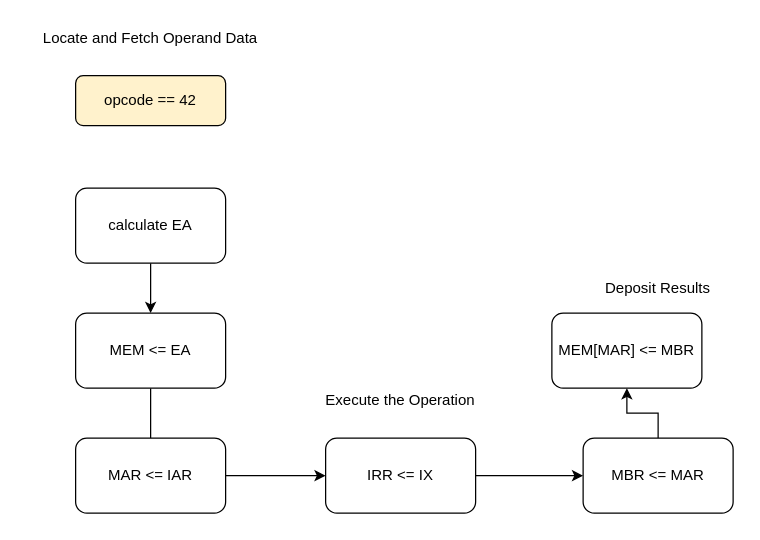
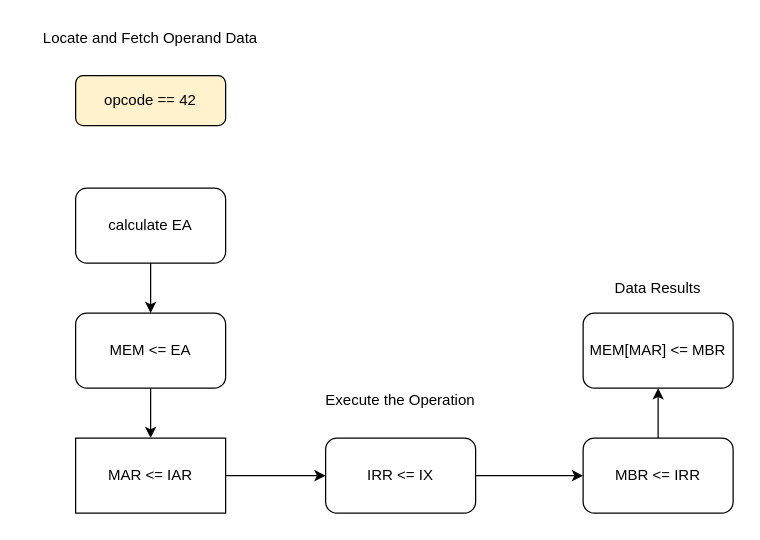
node "Deposit Results": label "Deposit Results" -> "Data Results"
node "MEM[MAR] <= MBR": moved (627, 351) -> (658, 351)
edge "MEM <= EA" -- "MAR <= IAR": arrowhead none -> classic
node "MAR <= IAR": shape rounded rectangle -> rectangle
node "MBR <= MAR": label "MBR <= MAR" -> "MBR <= IRR"
